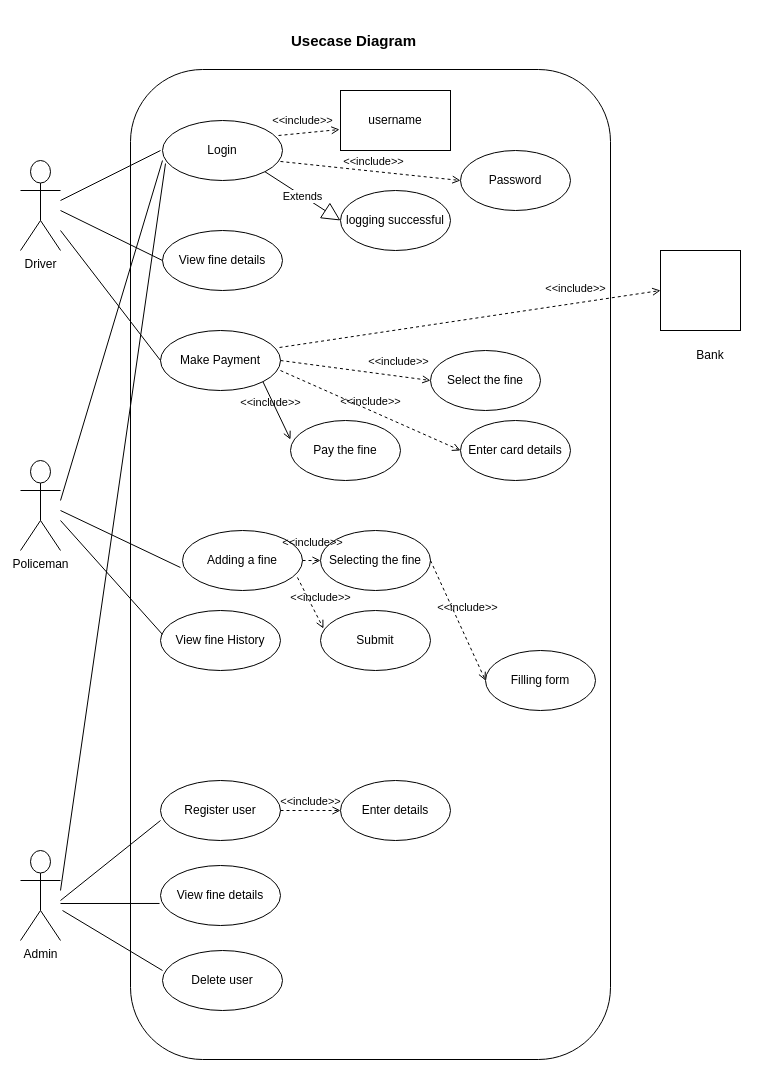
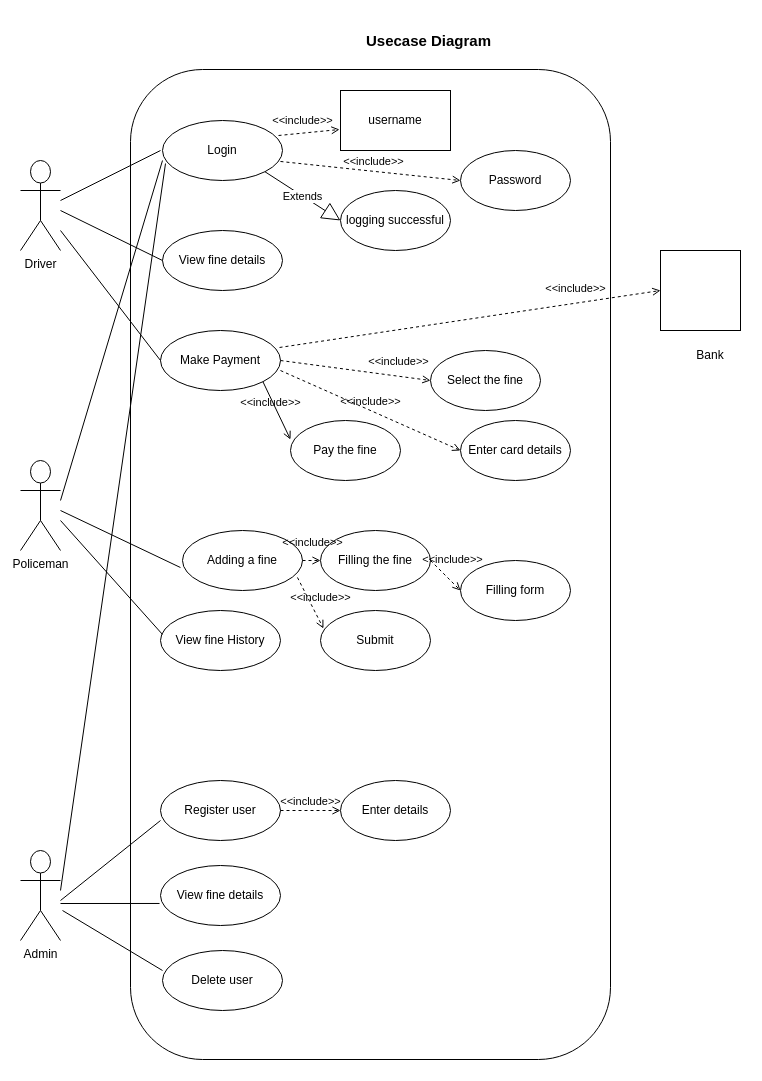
node "Usecase Diagram": moved (354, 41) -> (429, 41)
node "Selecting the fine": label "Selecting the fine" -> "Filling the fine"
node "Filling form": moved (541, 681) -> (516, 591)
